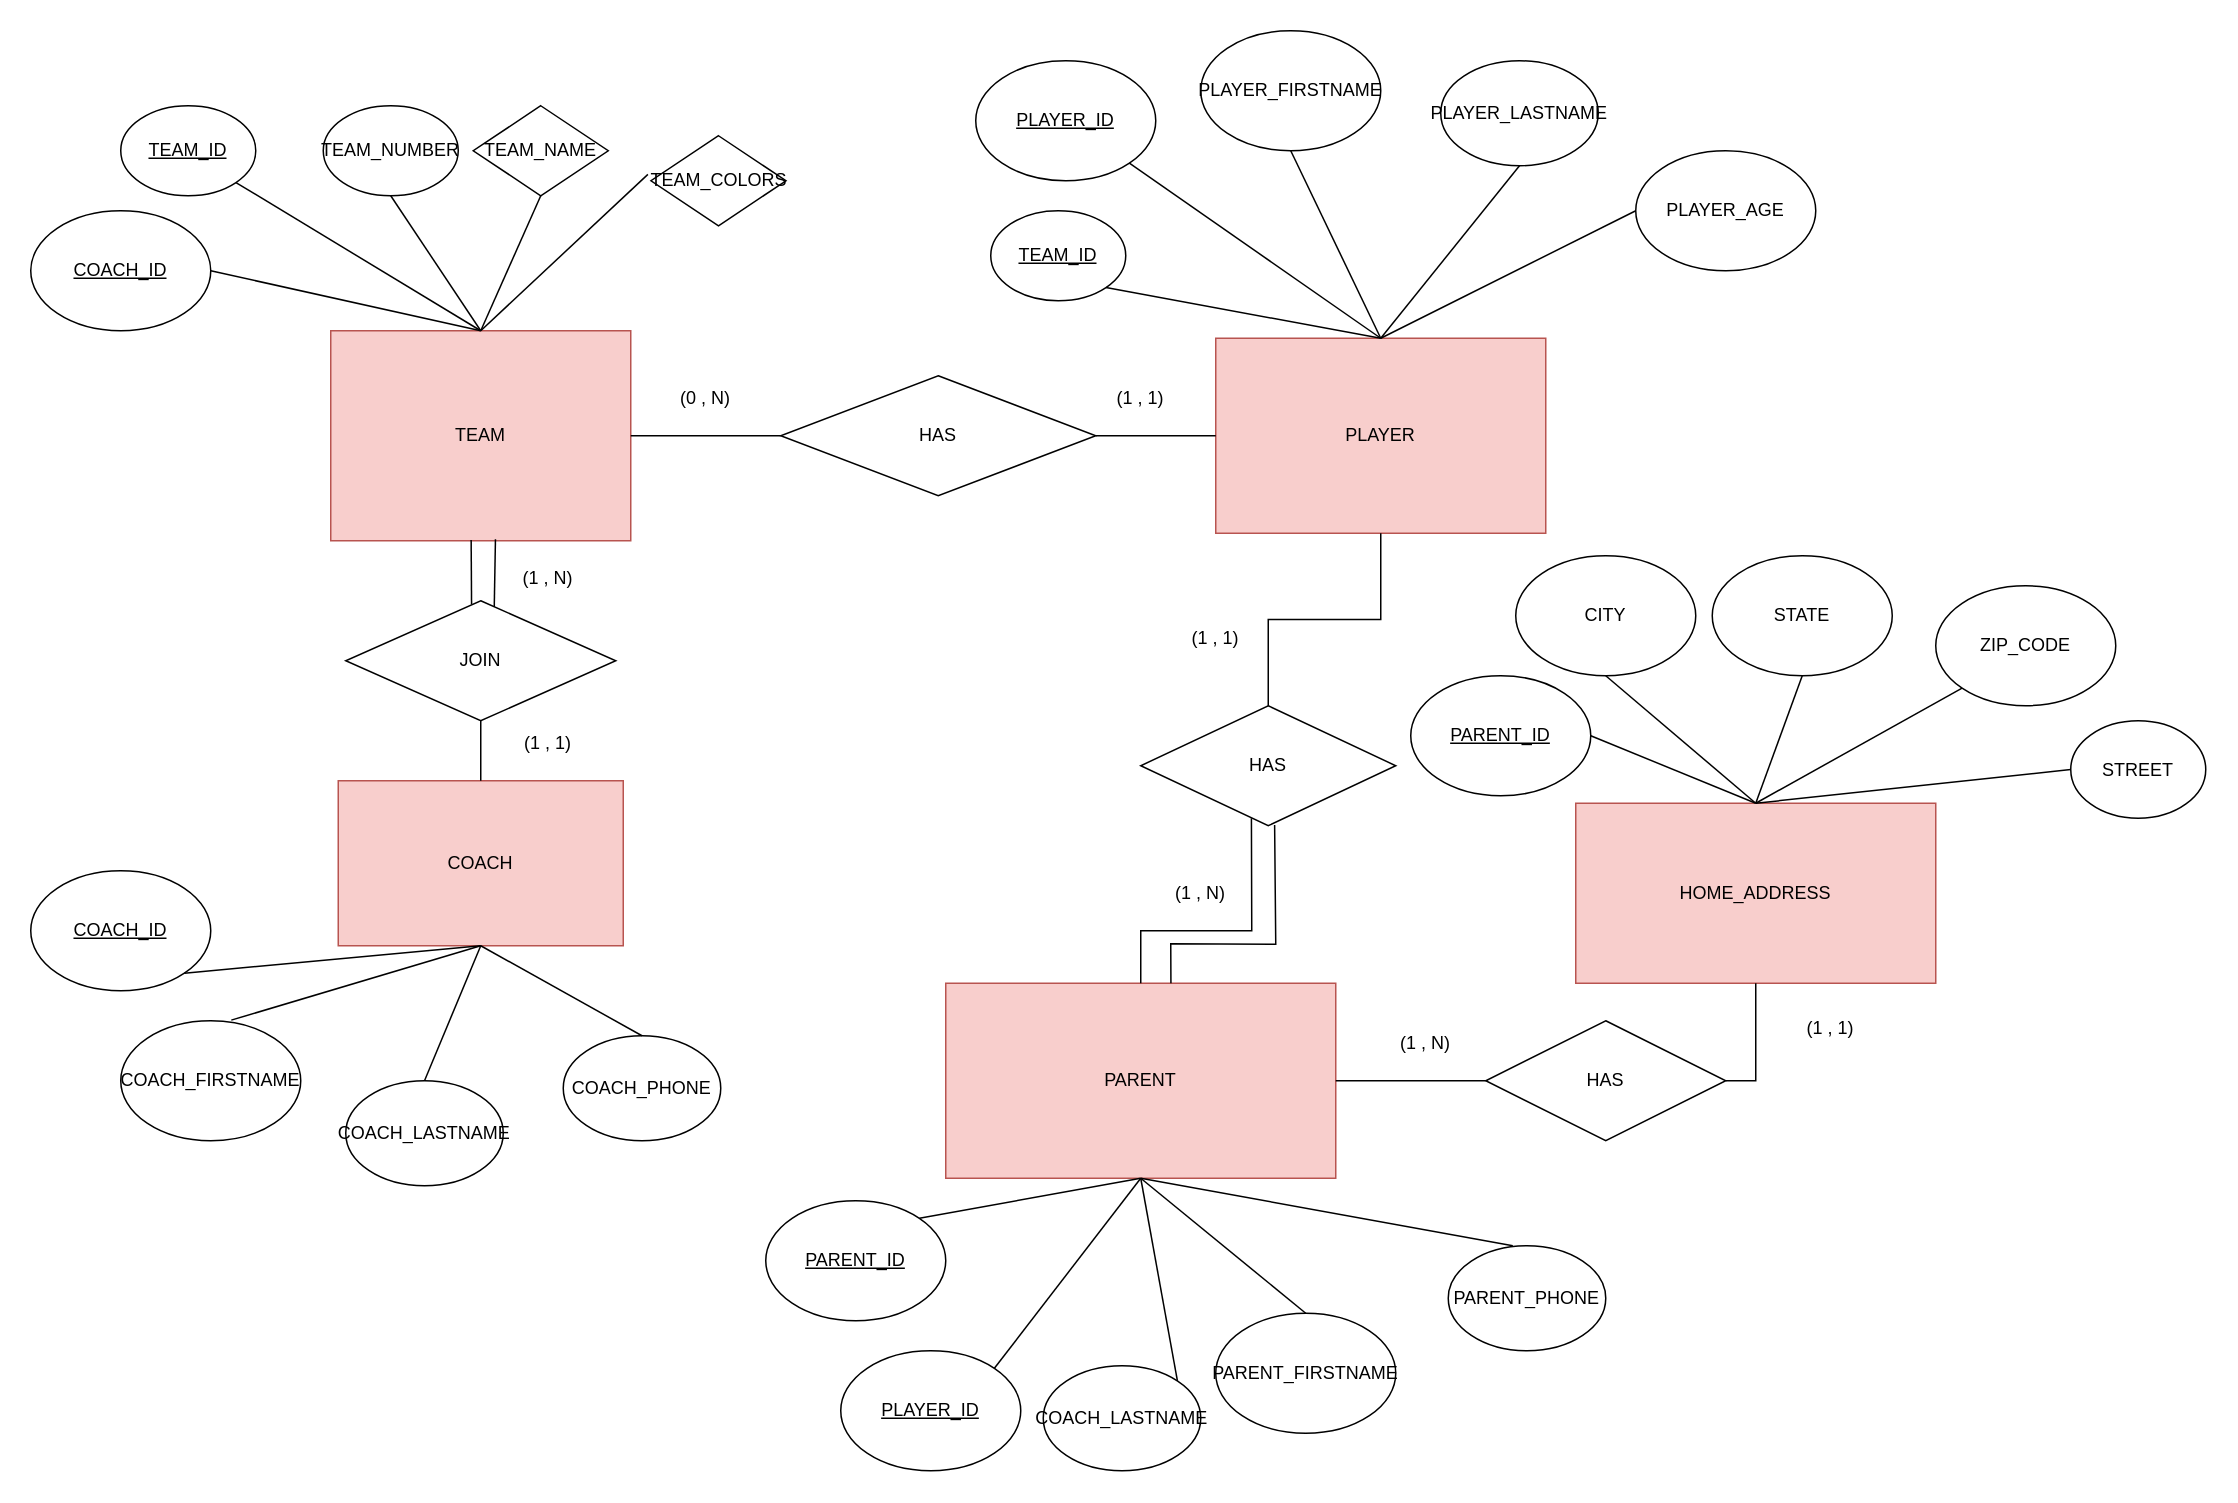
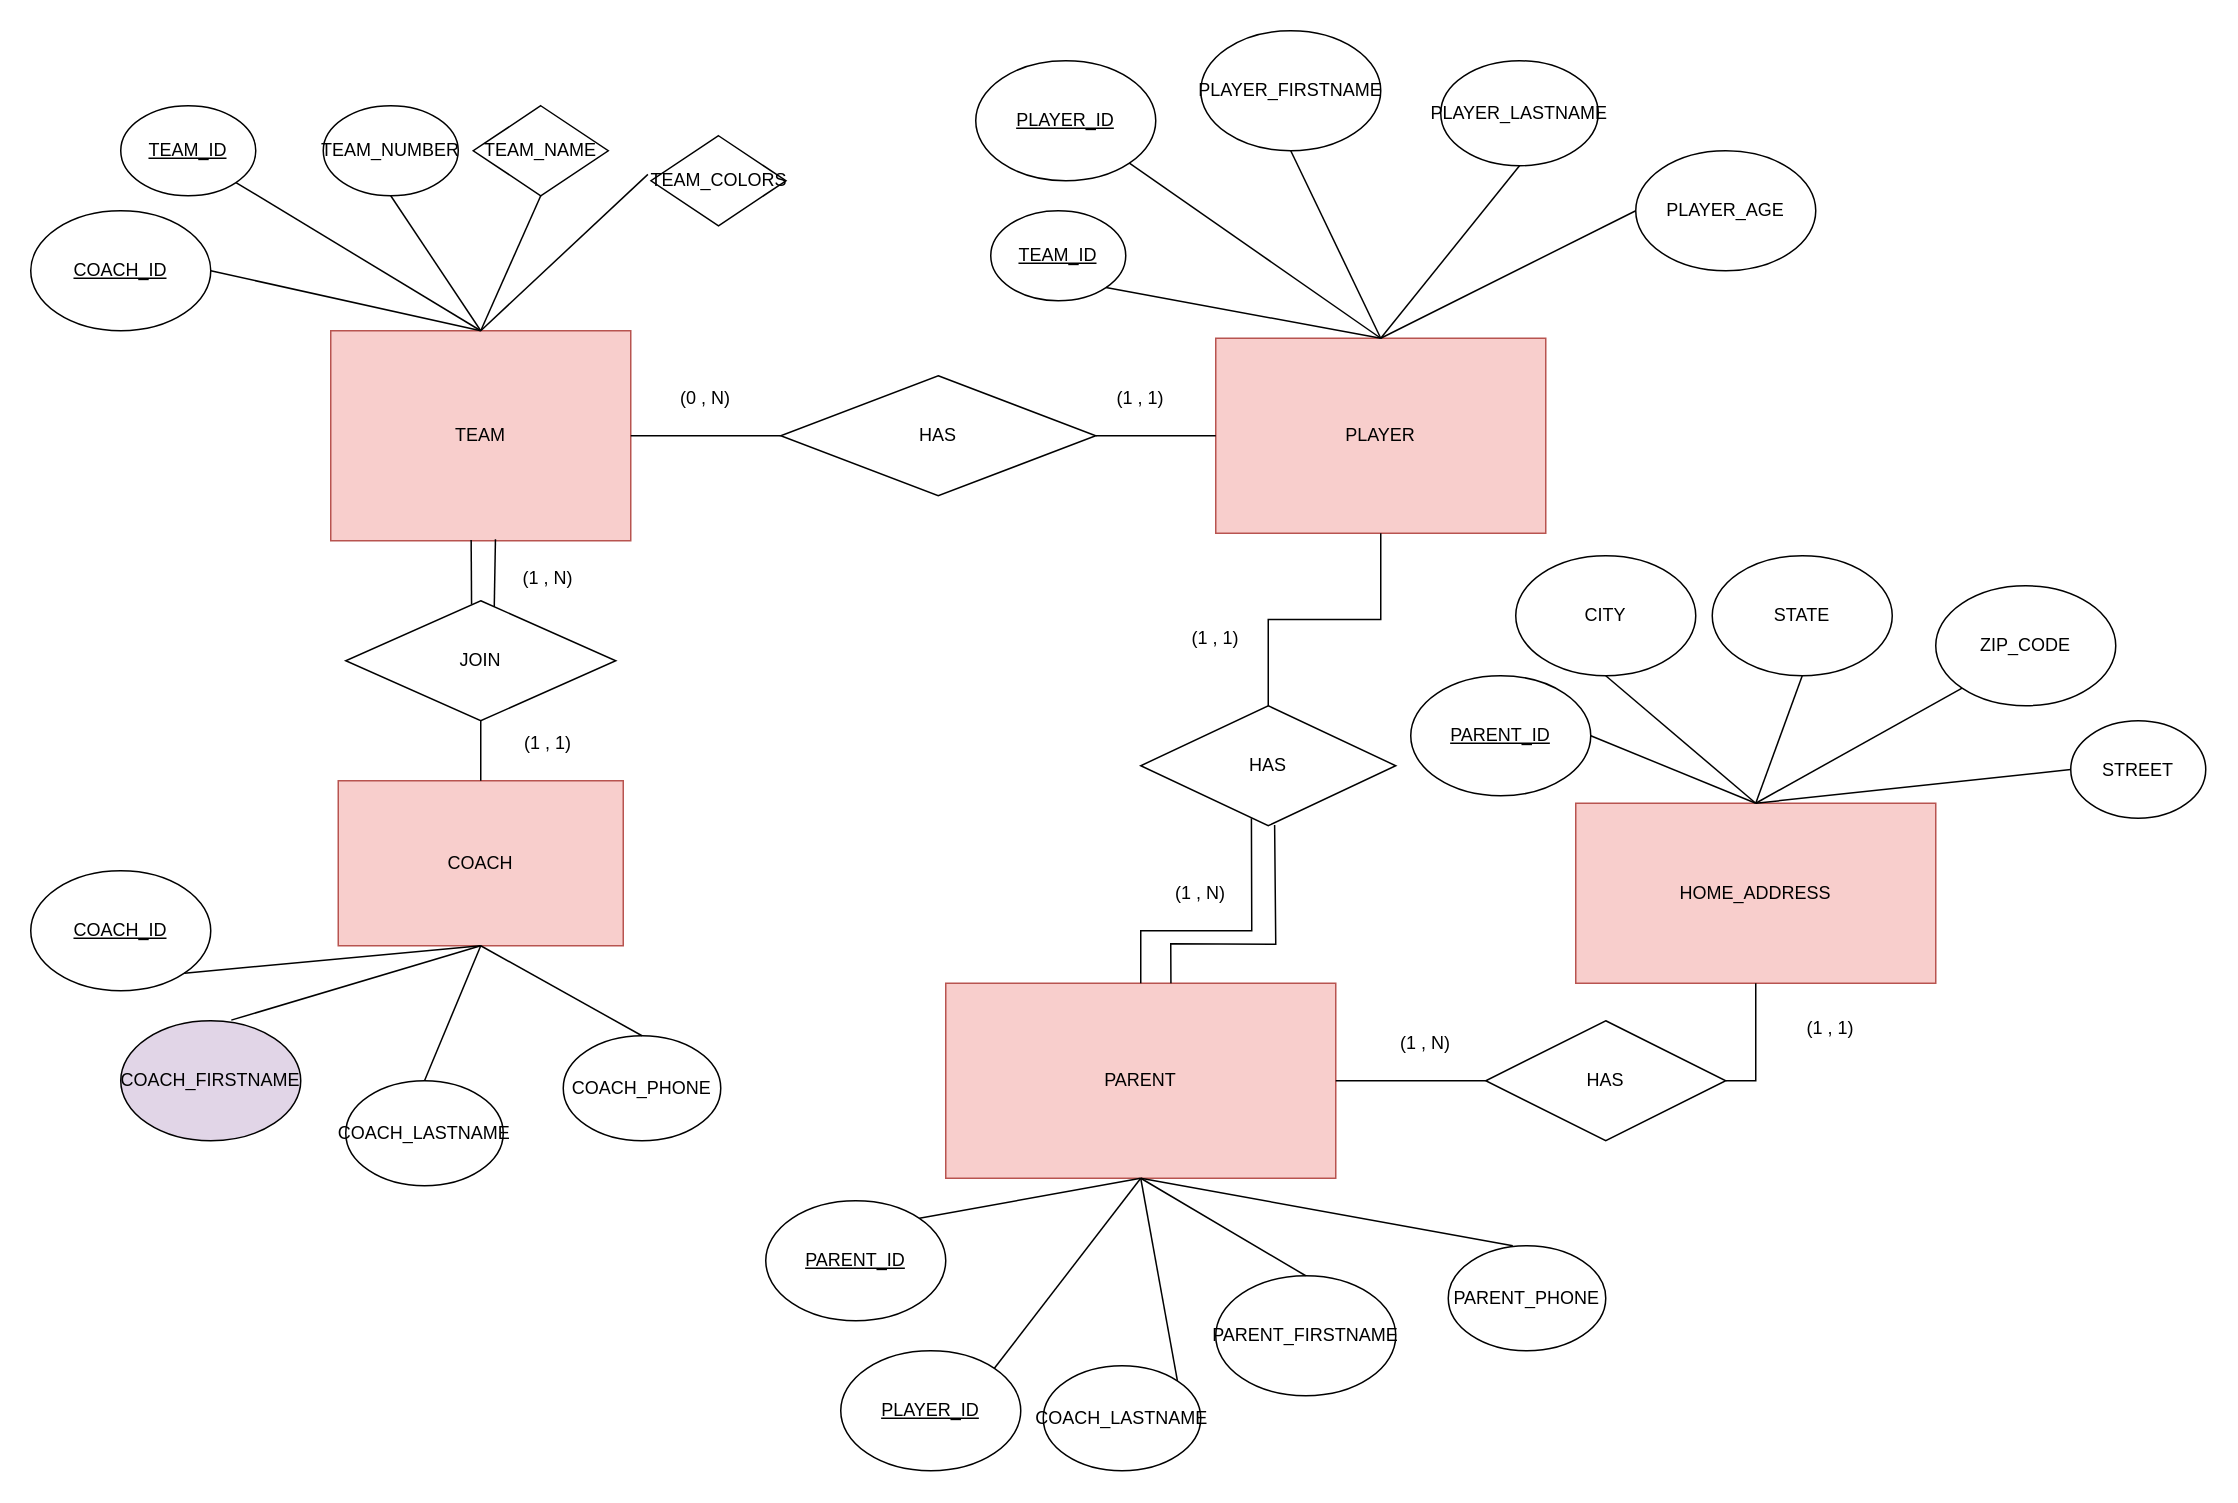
node "COACH_FIRSTNAME": fillcolor #ffffff -> #e1d5e7
node "PARENT_FIRSTNAME": moved (1306, 1373) -> (1306, 1336)
